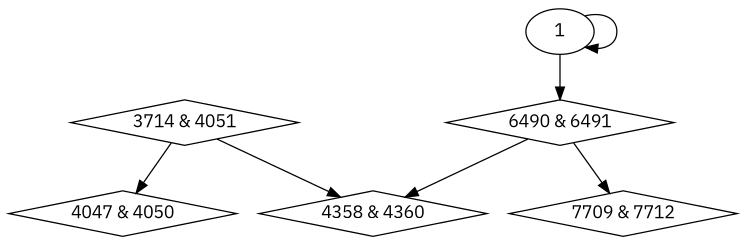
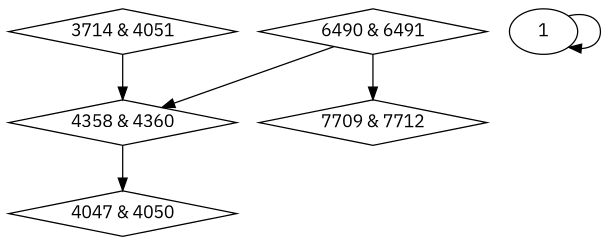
edge "1" -> "6490 & 6491": removed
edge "3714 & 4051" -> "4047 & 4050": now "4358 & 4360" -> "4047 & 4050"
